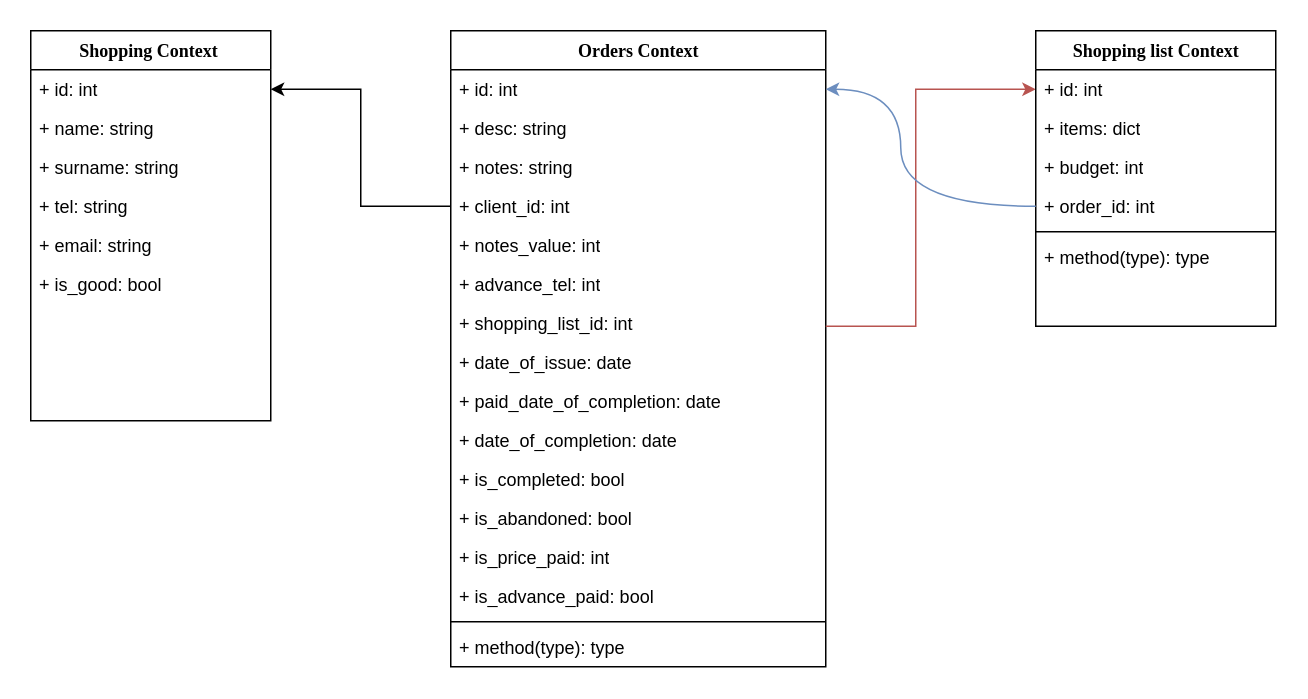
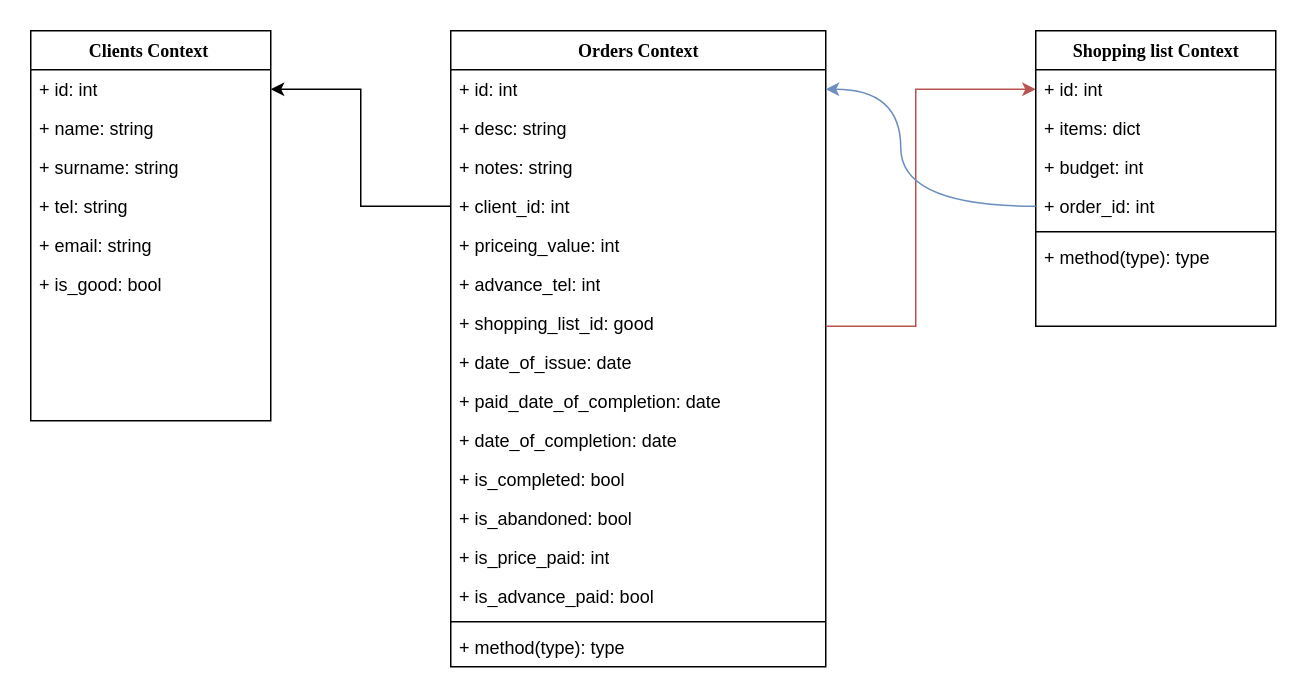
node "Shopping Context": label "Shopping Context" -> "Clients Context"
node "+ notes_value: int": label "+ notes_value: int" -> "+ priceing_value: int"
node "+ shopping_list_id: int": label "+ shopping_list_id: int" -> "+ shopping_list_id: good"
